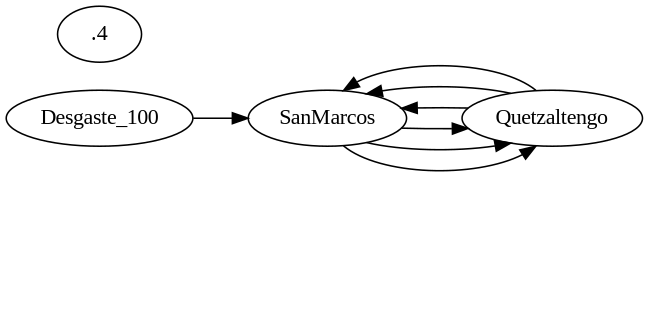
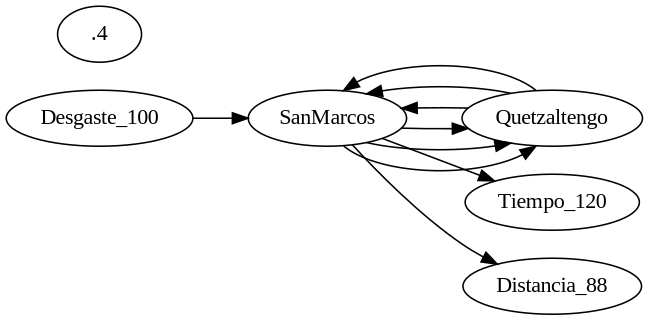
node "Tiempo_120": added
node "Distancia_88": added
